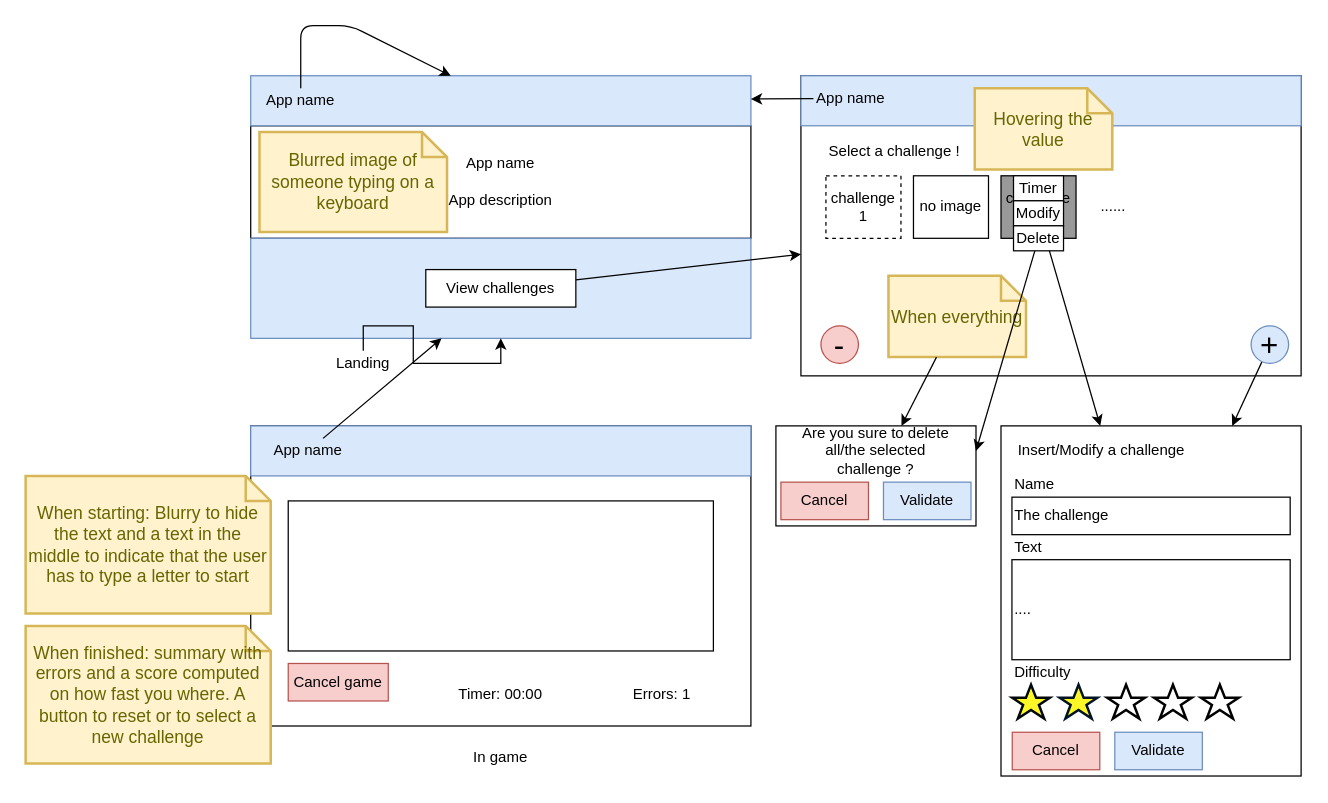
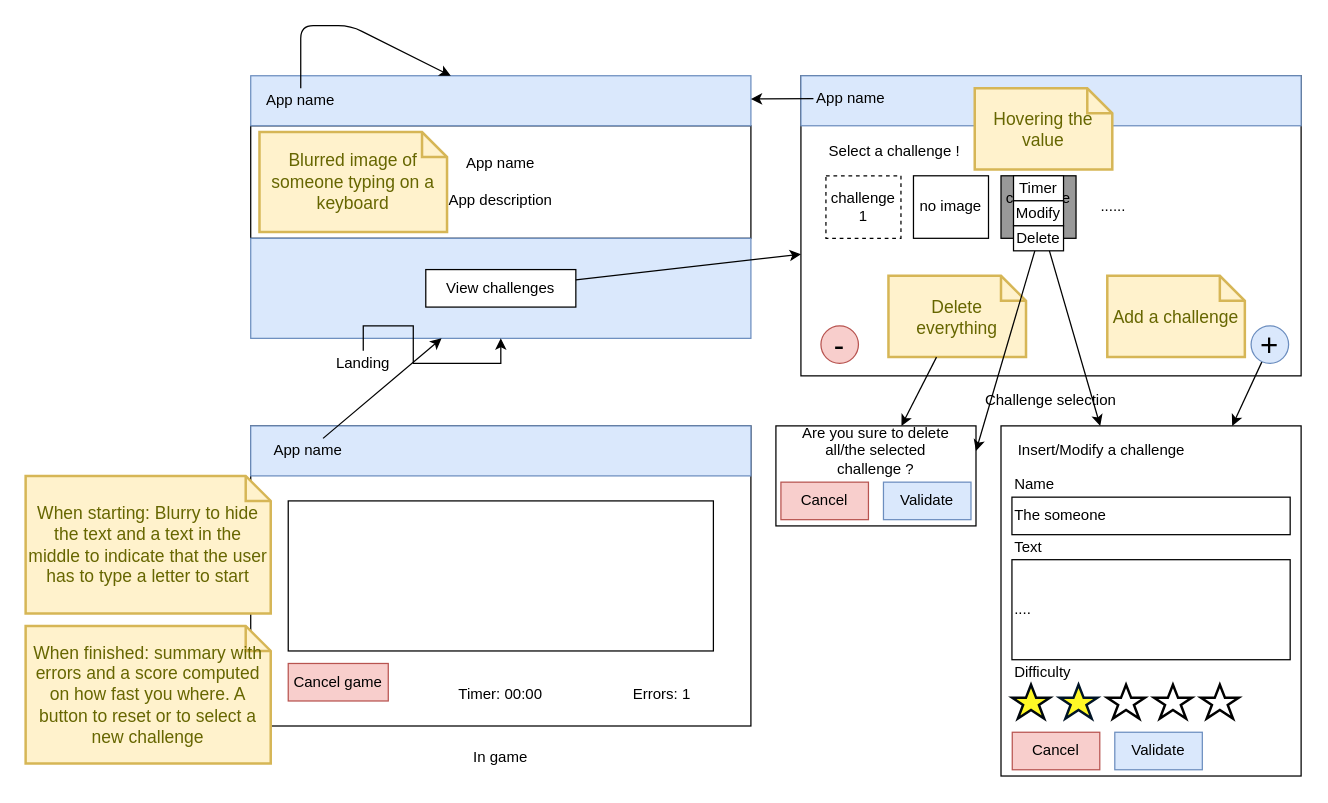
node "Add a challenge": added
node "When everything": label "When everything" -> "Delete everything"
node "Challenge selection": added
node "The challenge": label "The challenge" -> "The someone"
